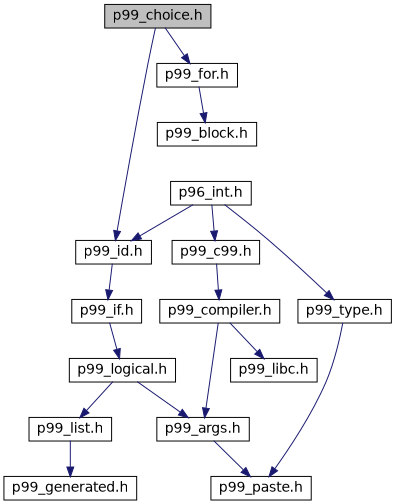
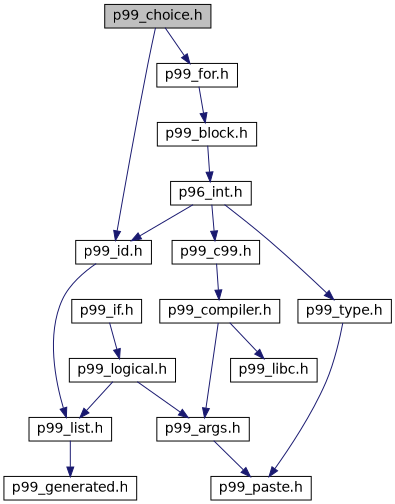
edge "p99_block.h" -> "p96_int.h": added
edge "p99_id.h" -> "p99_if.h": now "p99_id.h" -> "p99_list.h"
